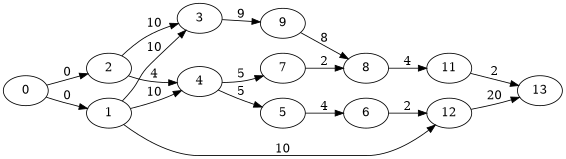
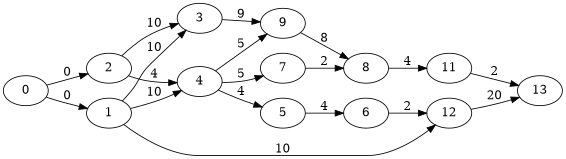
edge "4" -> "9": added, label "5"
edge "4" -> "5": label "5" -> "4"
